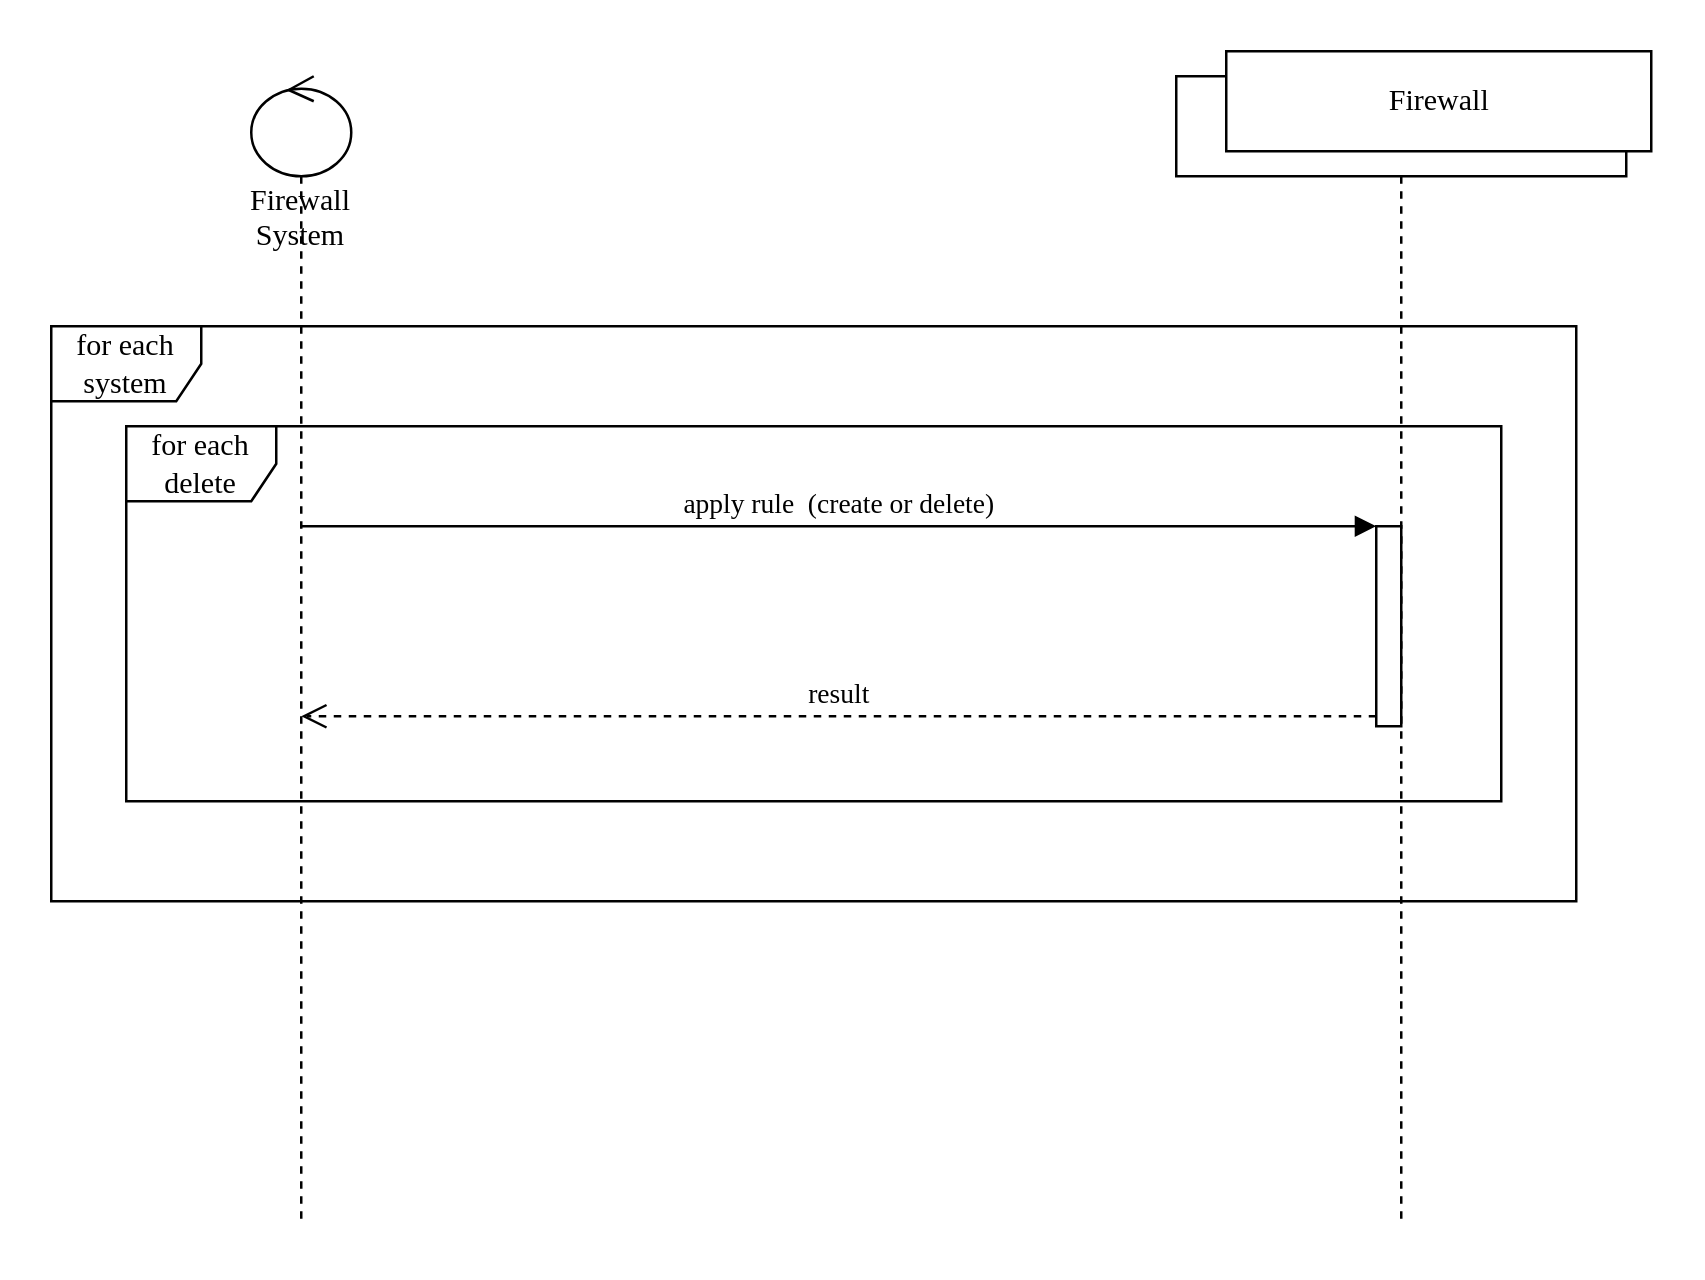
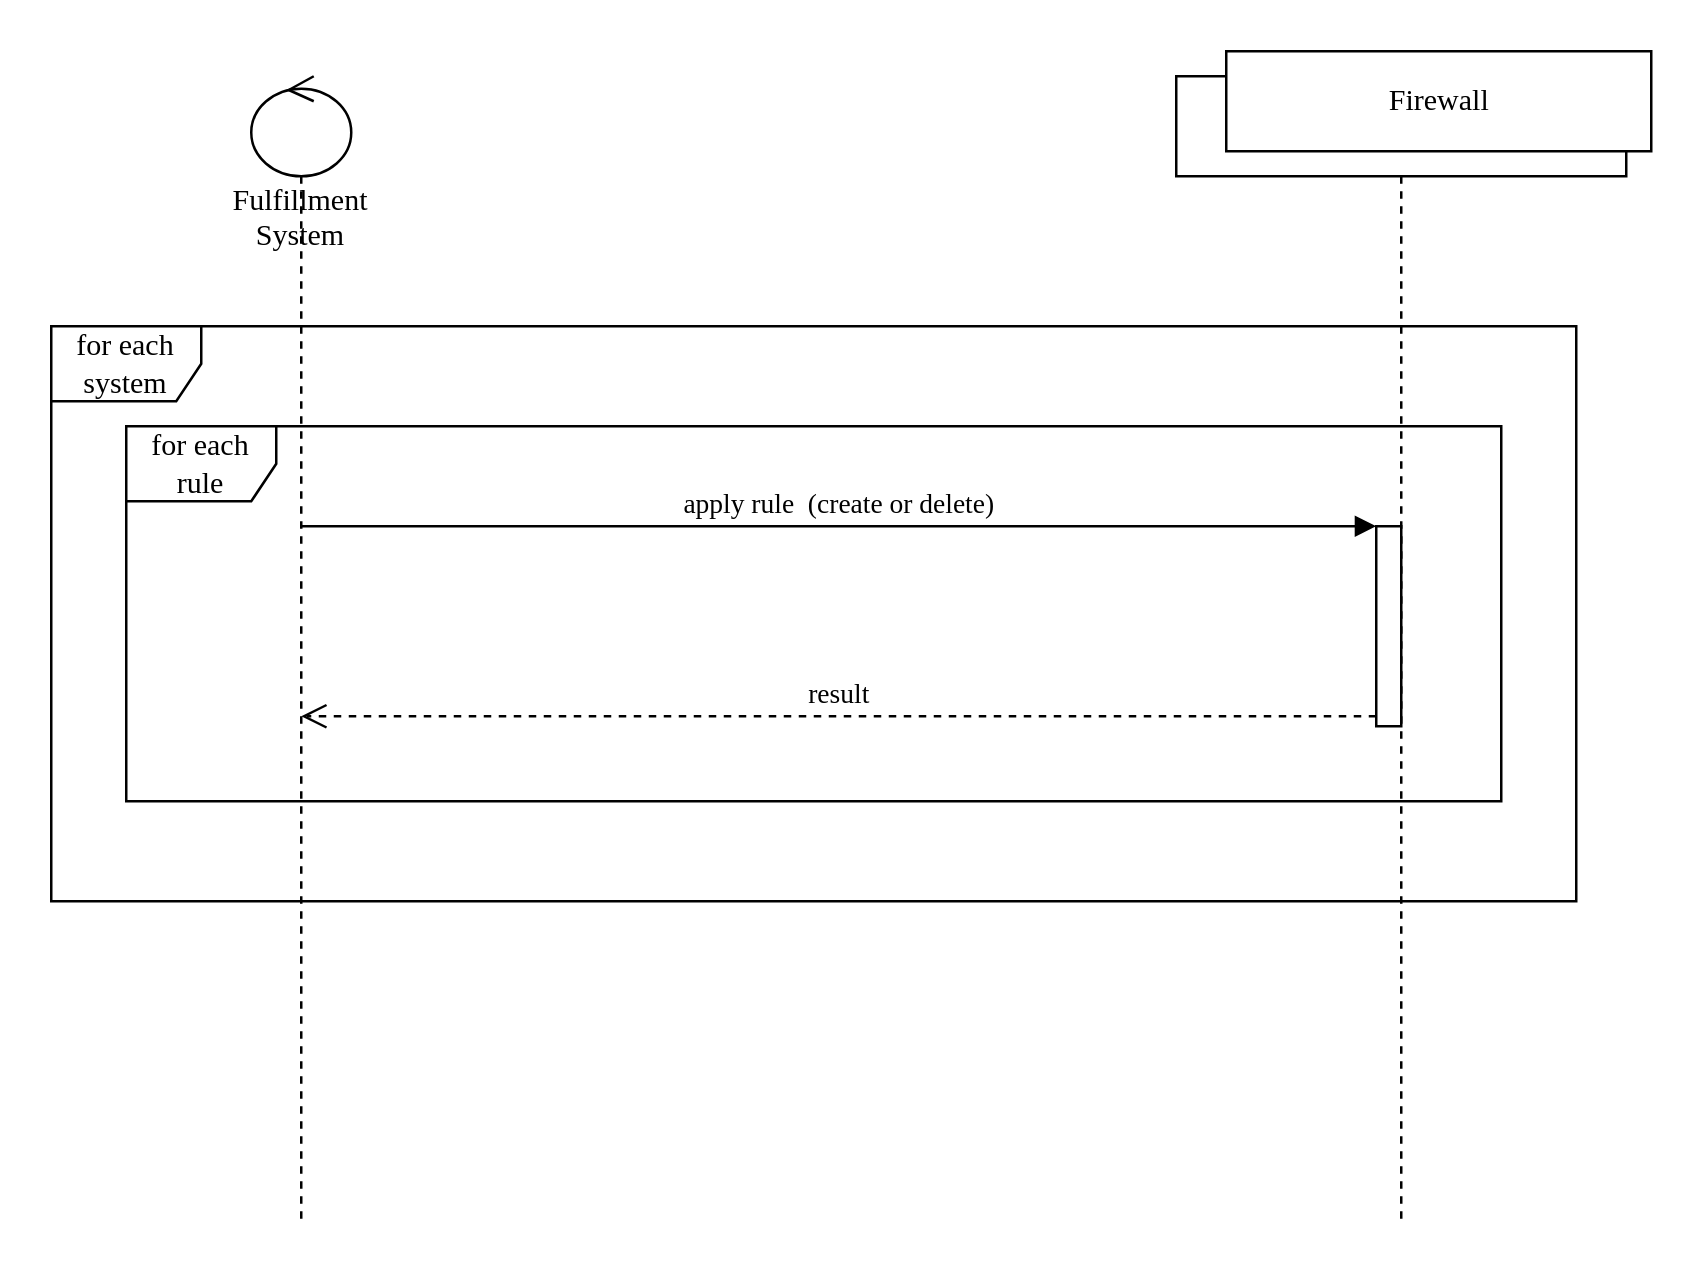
node "Firewall System": label "Firewall System" -> "Fulfillment System"
node "for each delete": label "for each delete" -> "for each rule"
